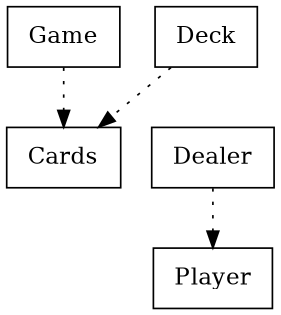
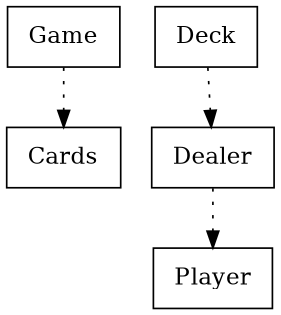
edge "Deck" -> "Cards": now "Deck" -> "Dealer"
